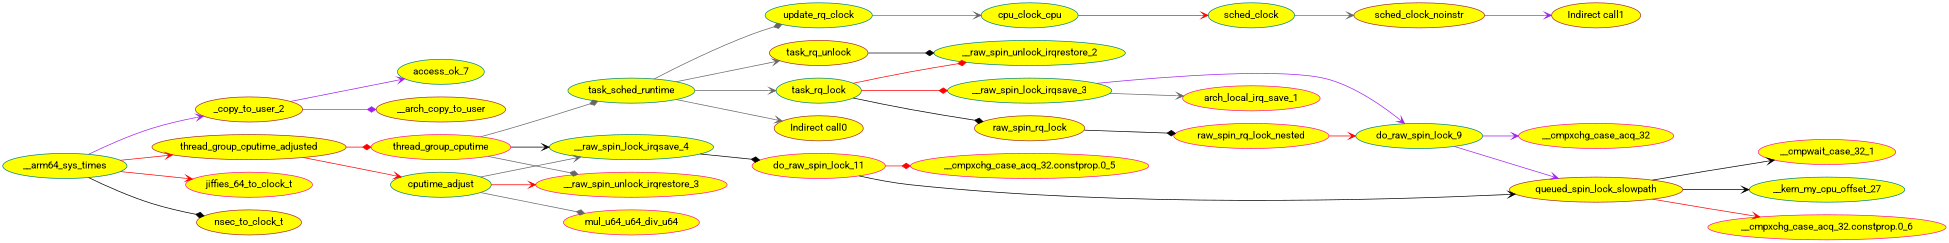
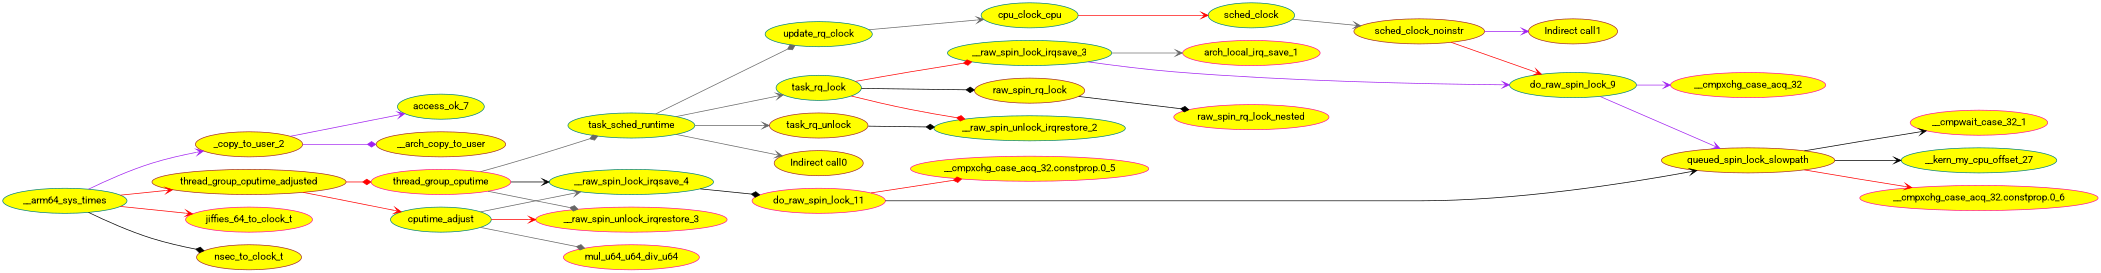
edge "raw_spin_rq_lock_nested" -> "do_raw_spin_lock_9": now "sched_clock_noinstr" -> "do_raw_spin_lock_9"
